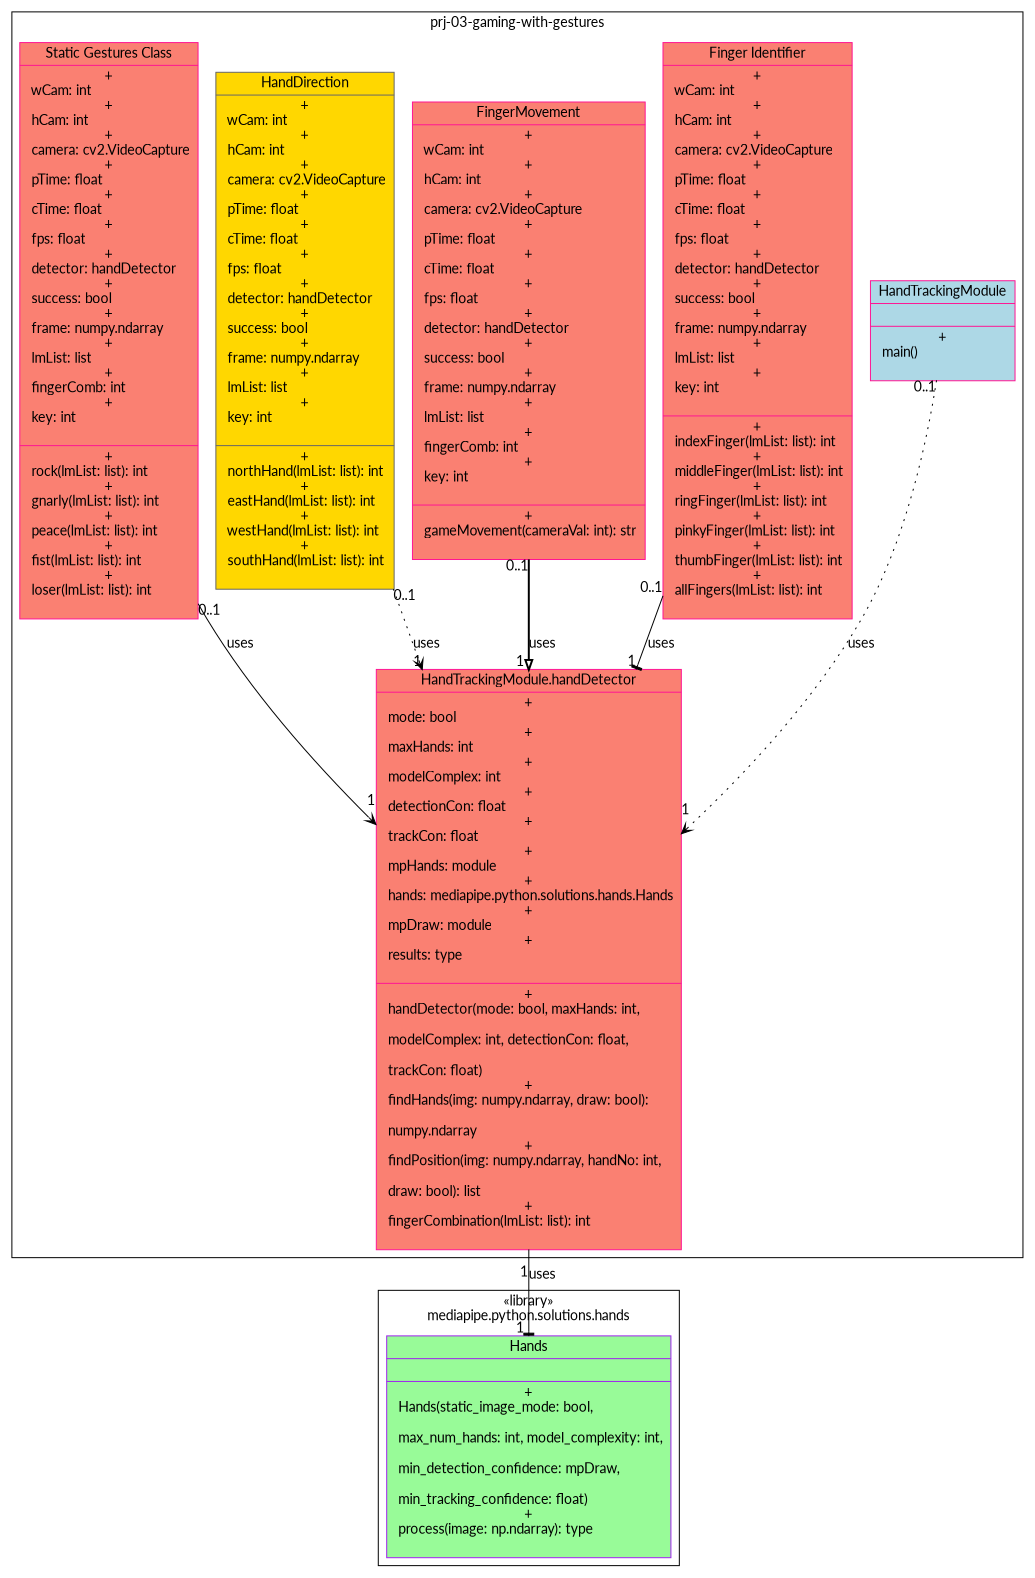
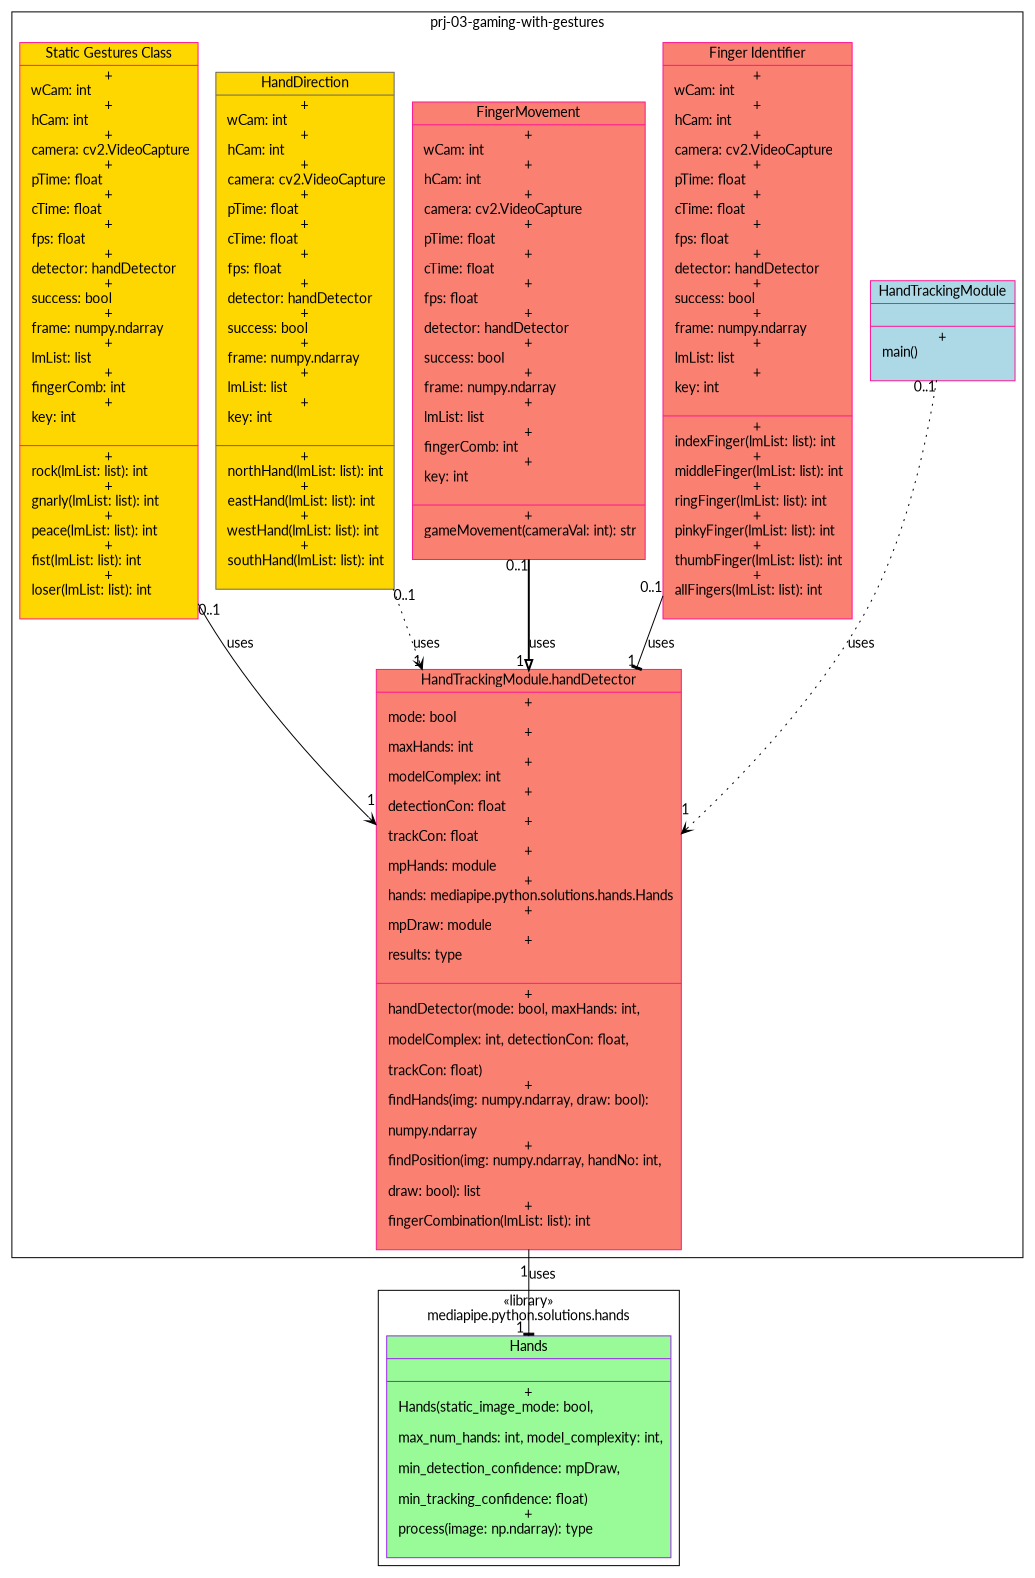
node "Static Gestures Class": fillcolor salmon -> gold
